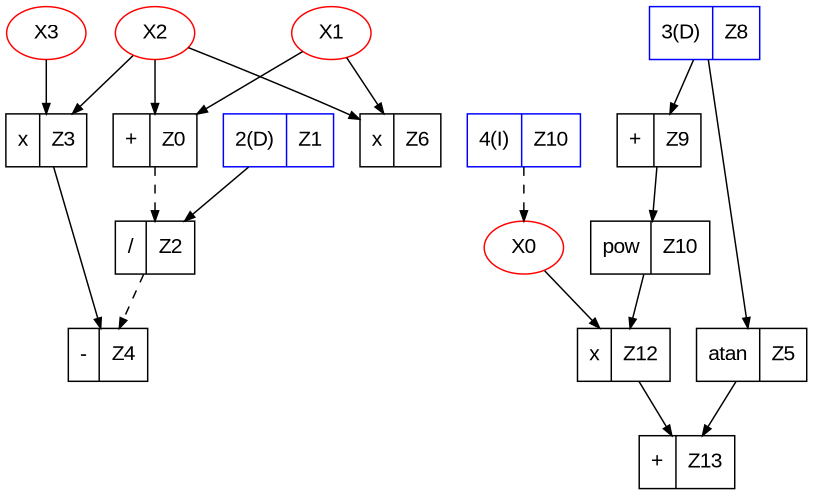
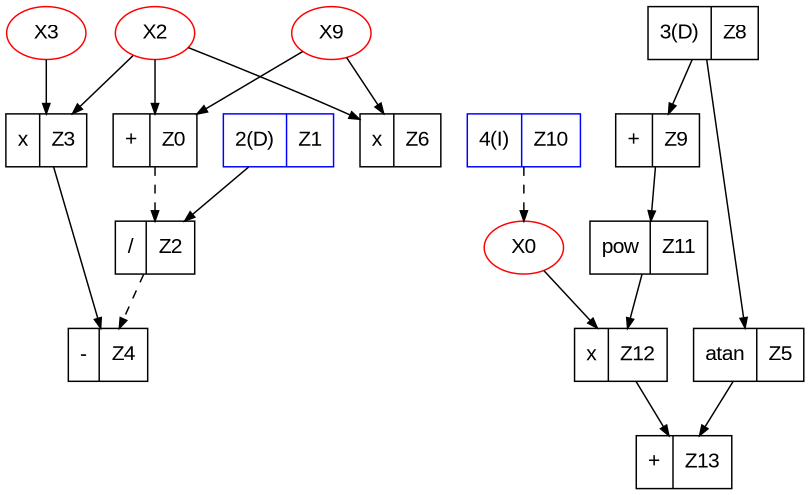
node "X1": label "X1" -> "X9"
node "3(D)": color blue -> black
node "pow": text "Z10" -> "Z11"
